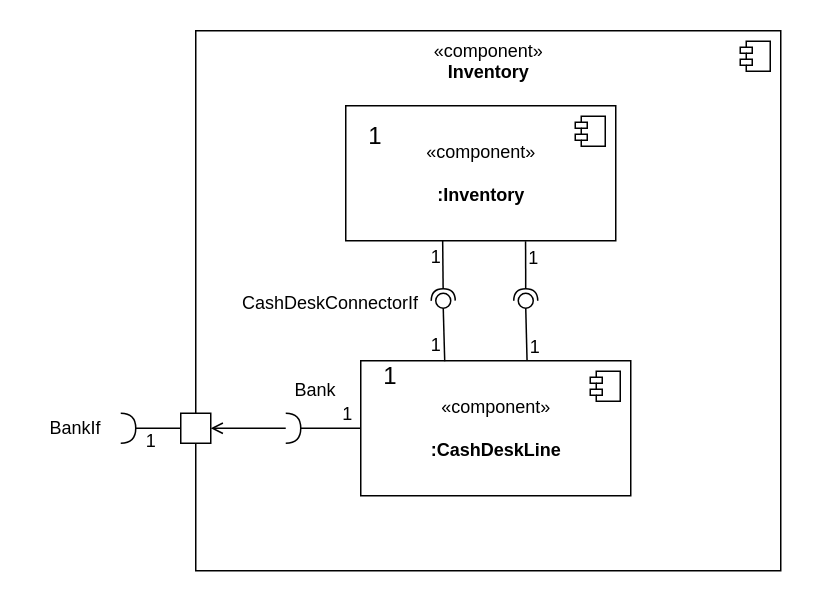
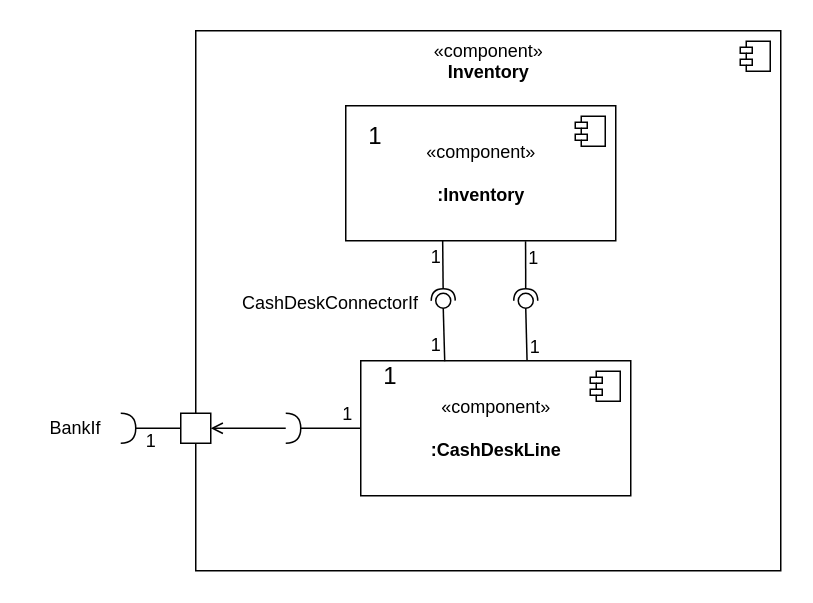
node "Bank": removed
